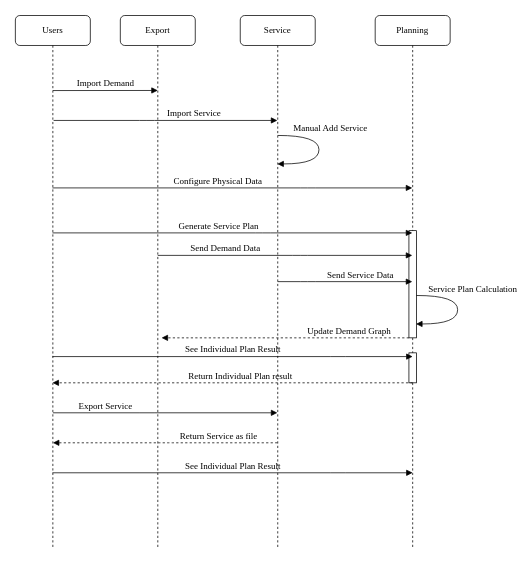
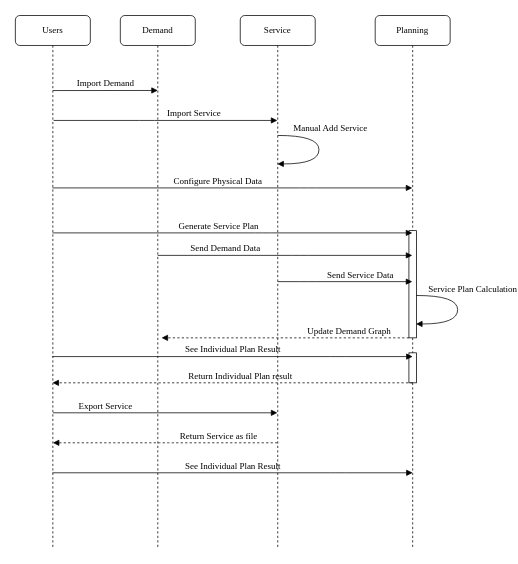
node "Export": label "Export" -> "Demand"
